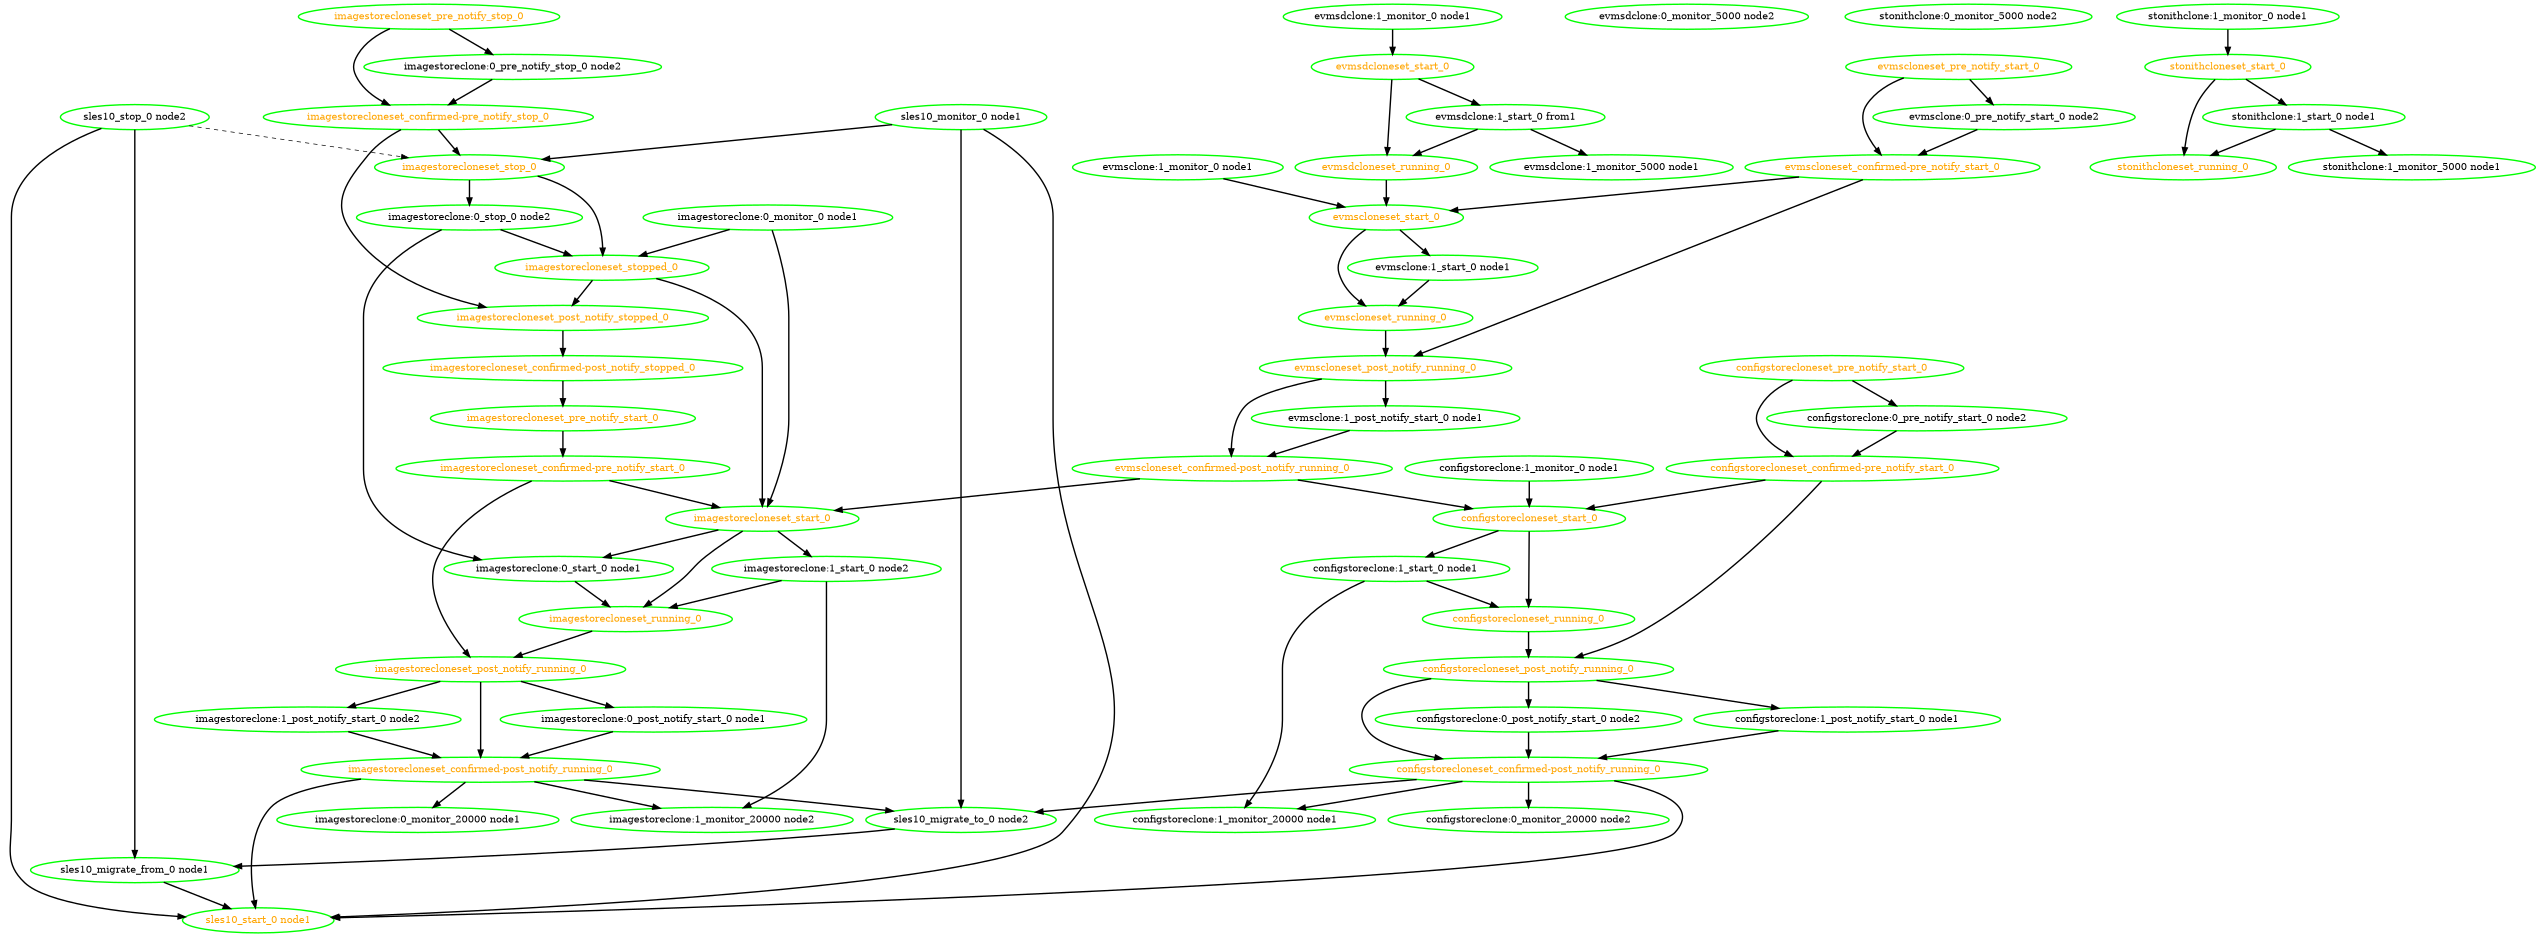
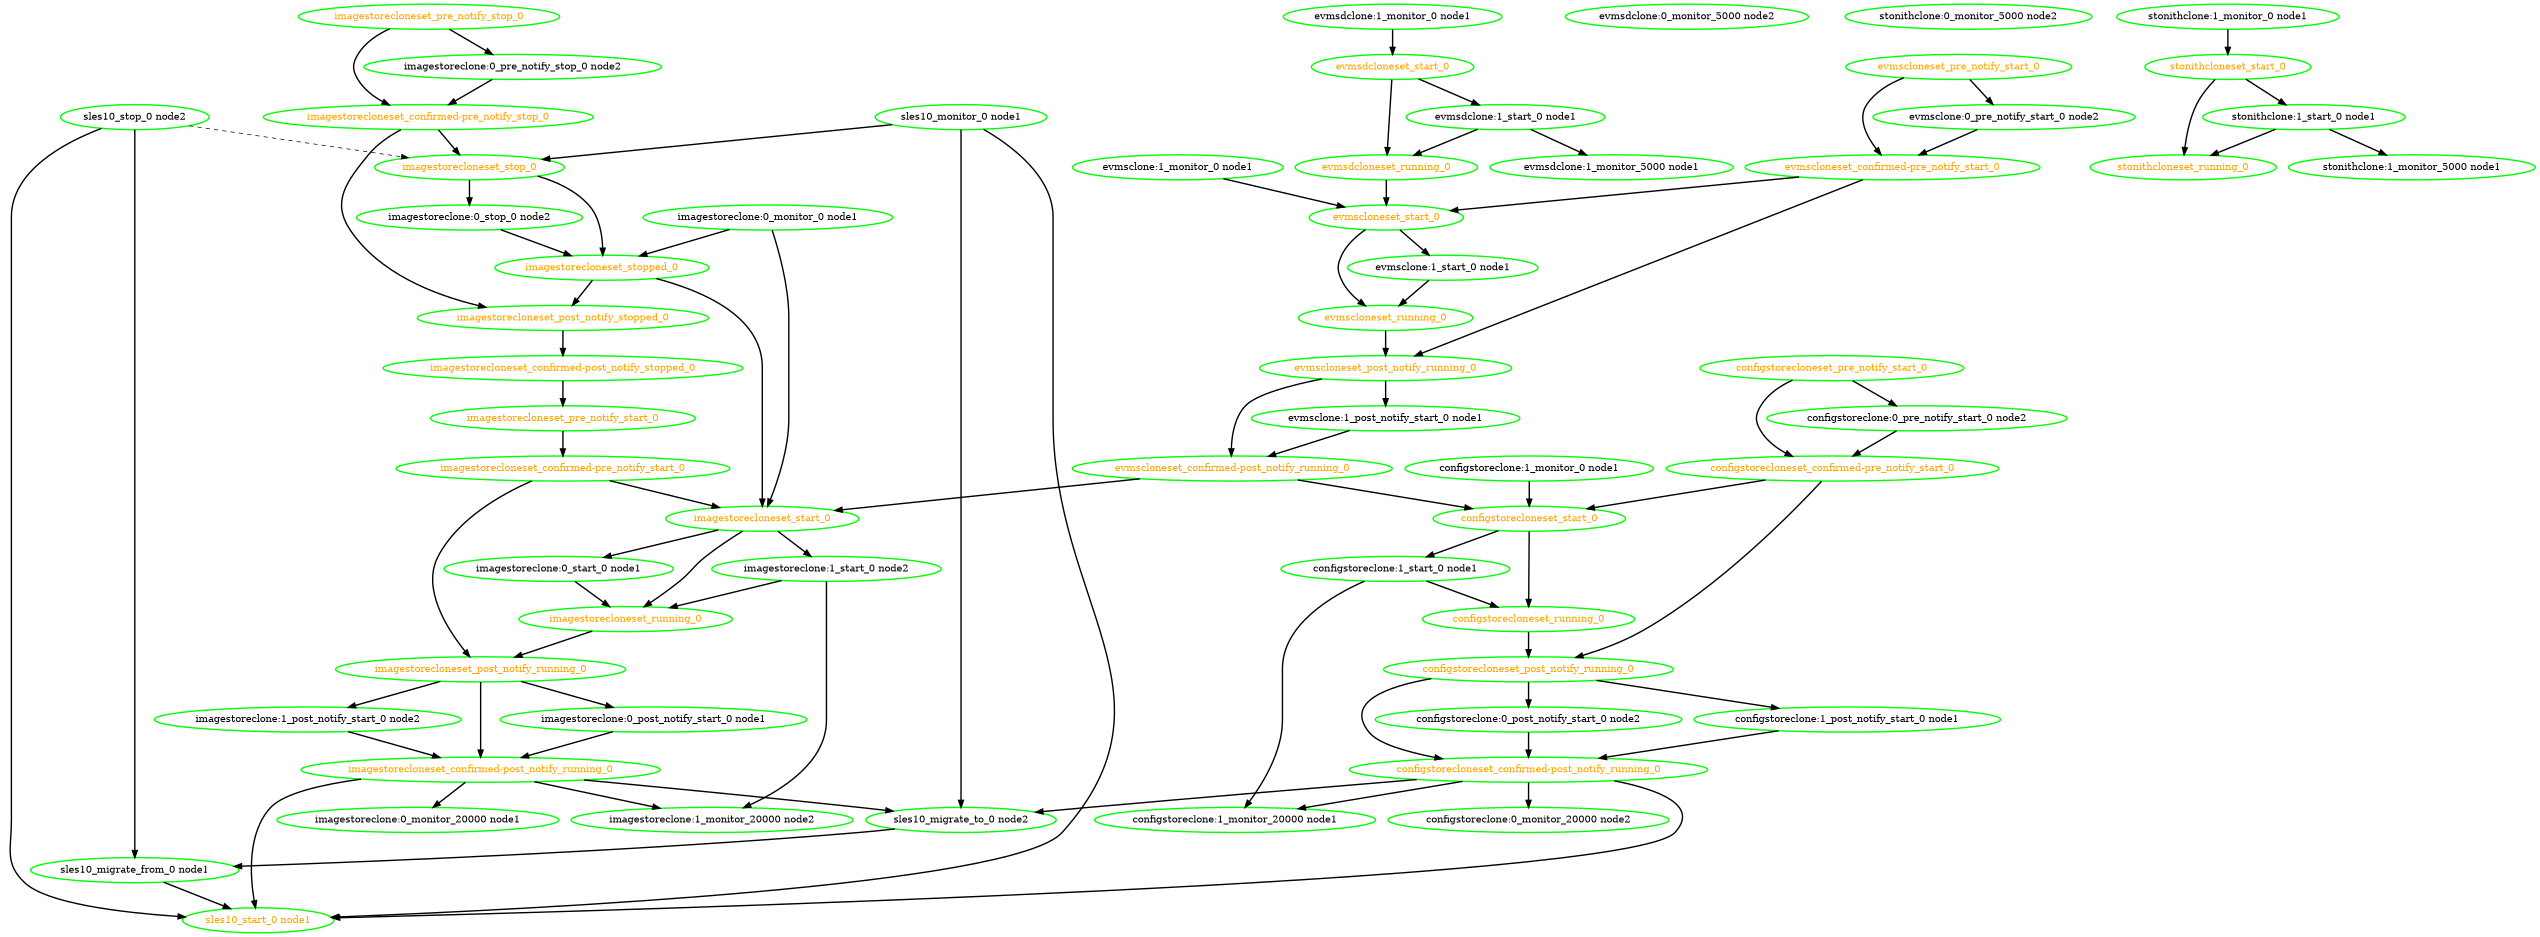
node "evmsdclone:1_start_0 from1": label "evmsdclone:1_start_0 from1" -> "evmsdclone:1_start_0 node1"
edge "imagestoreclone:0_stop_0 node2" -> "imagestoreclone:0_start_0 node1": removed
